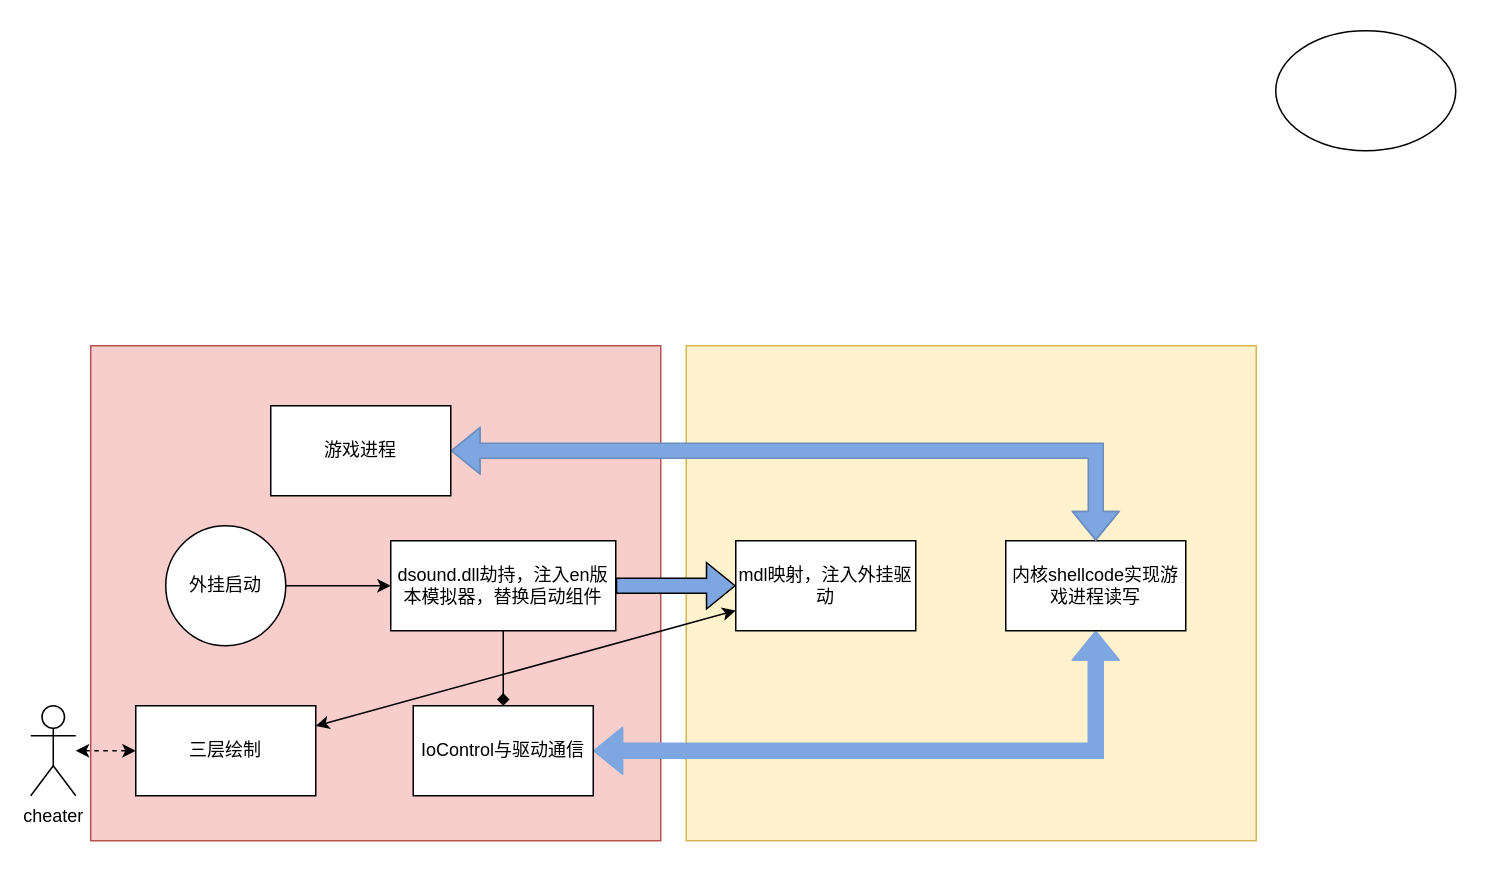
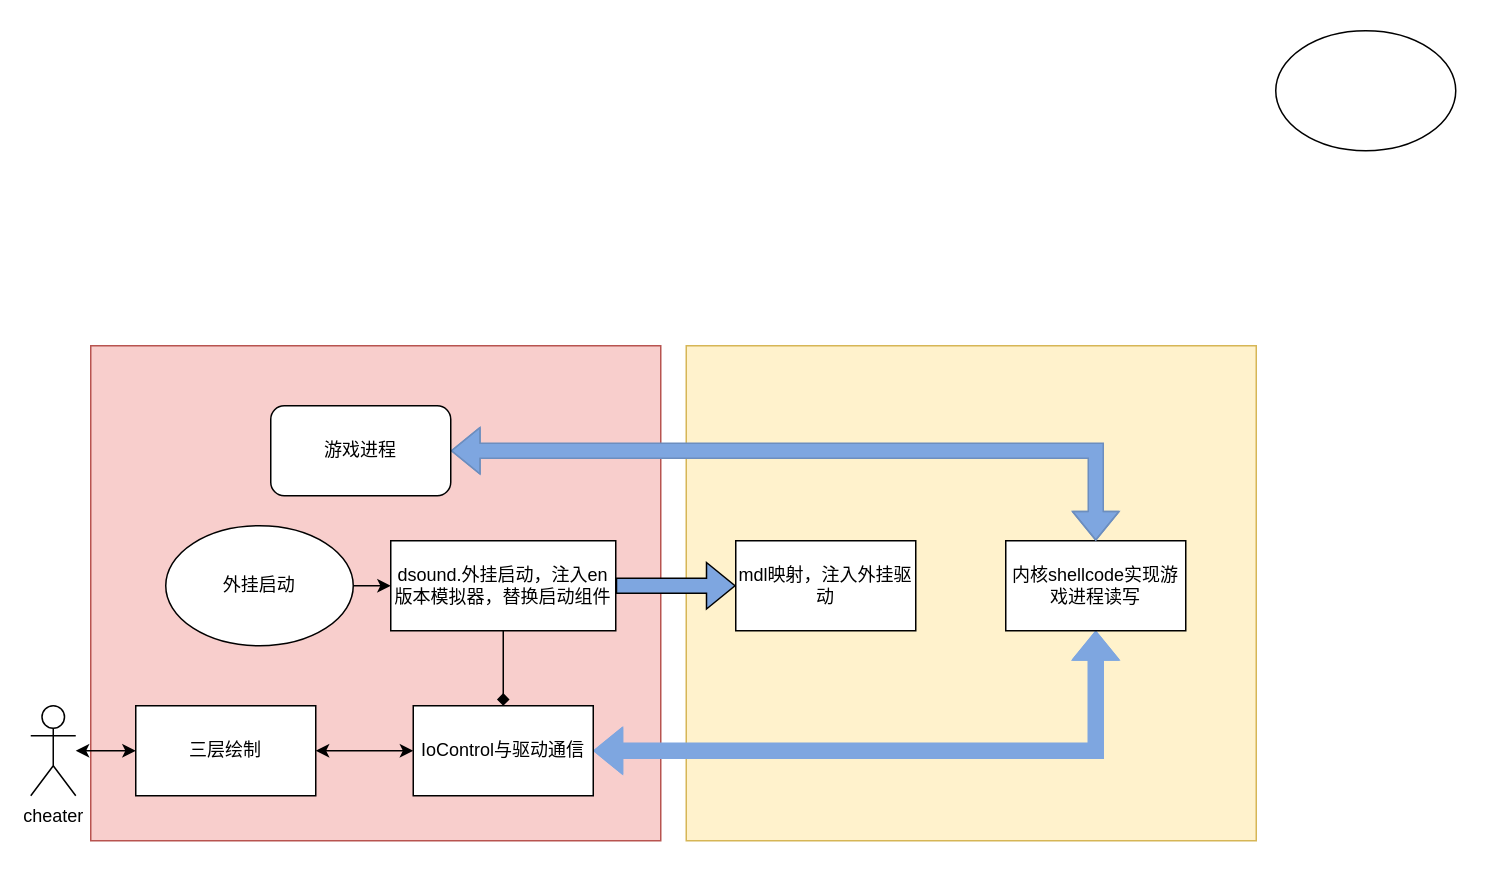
node "游戏进程": shape rectangle -> rounded rectangle
node "外挂启动": size 120x120 -> 188x120
node "dsound.dll劫持，注入en版本模拟器，替换启动组件": label "dsound.dll劫持，注入en版本模拟器，替换启动组件" -> "dsound.外挂启动，注入en版本模拟器，替换启动组件"
edge "mdl映射，注入外挂驱动" -- "三层绘制": now "IoControl与驱动通信" -- "三层绘制"
edge "cheater" -- "三层绘制": style dashed -> solid
